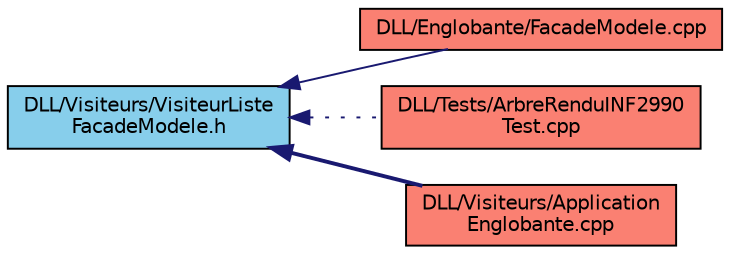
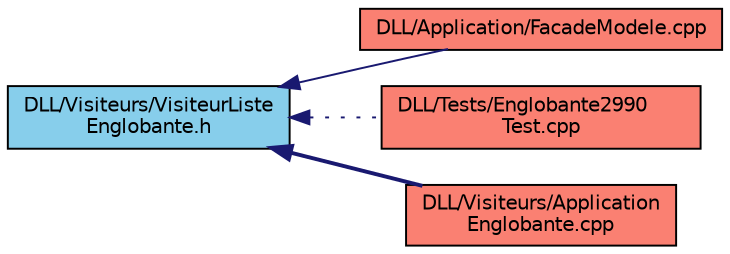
node "DLL/Englobante/FacadeModele.cpp": label "DLL/Englobante/FacadeModele.cpp" -> "DLL/Application/FacadeModele.cpp"
node "DLL/Visiteurs/VisiteurListe FacadeModele.h": label "DLL/Visiteurs/VisiteurListe FacadeModele.h" -> "DLL/Visiteurs/VisiteurListe Englobante.h"
node "DLL/Tests/ArbreRenduINF2990 Test.cpp": label "DLL/Tests/ArbreRenduINF2990 Test.cpp" -> "DLL/Tests/Englobante2990 Test.cpp"
